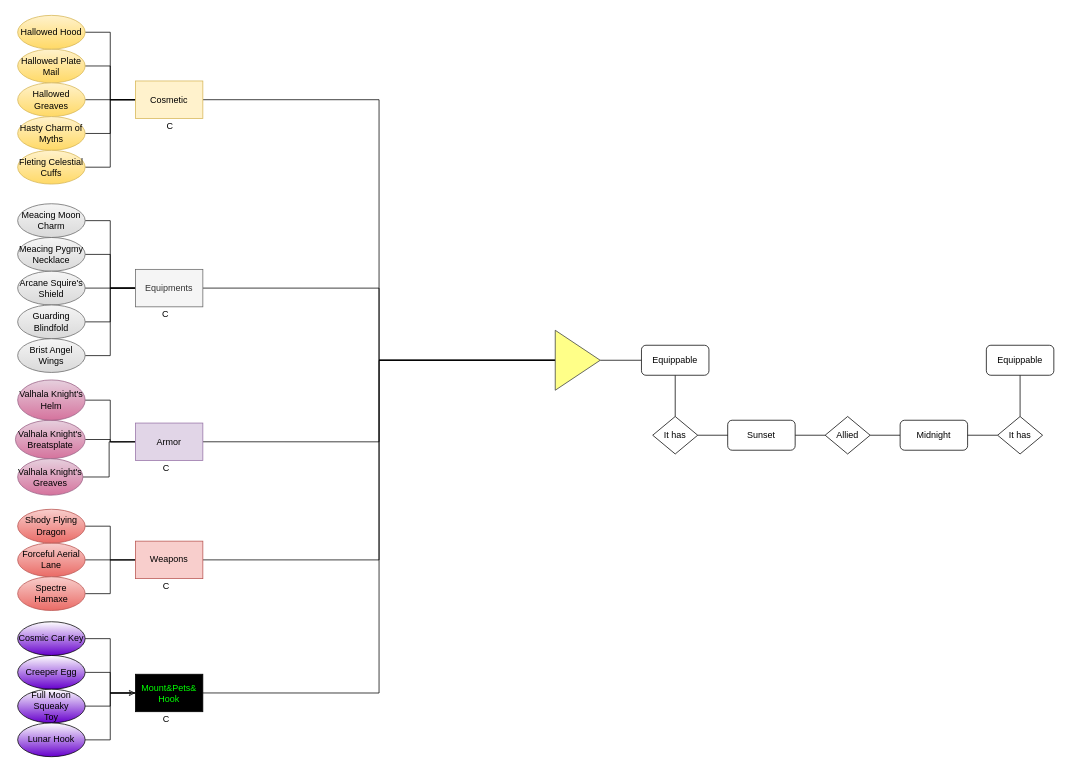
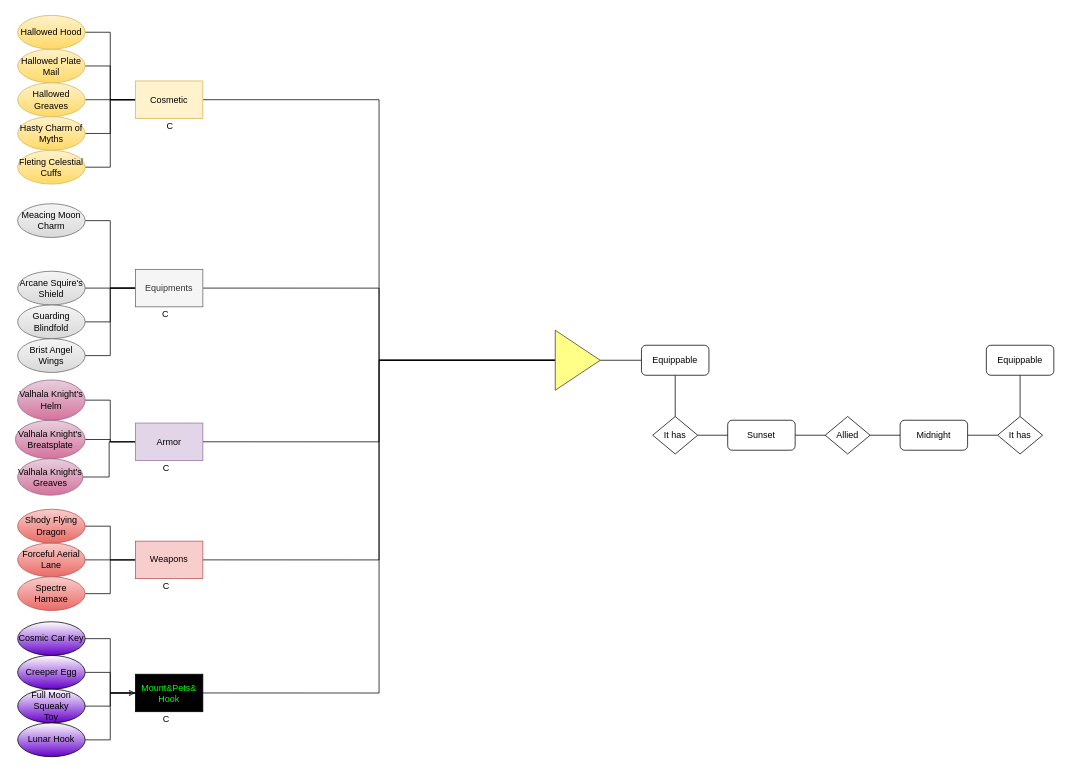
node "Meacing Pygmy Necklace": removed
edge "Meacing Pygmy Necklace" -- "Equipments": removed
